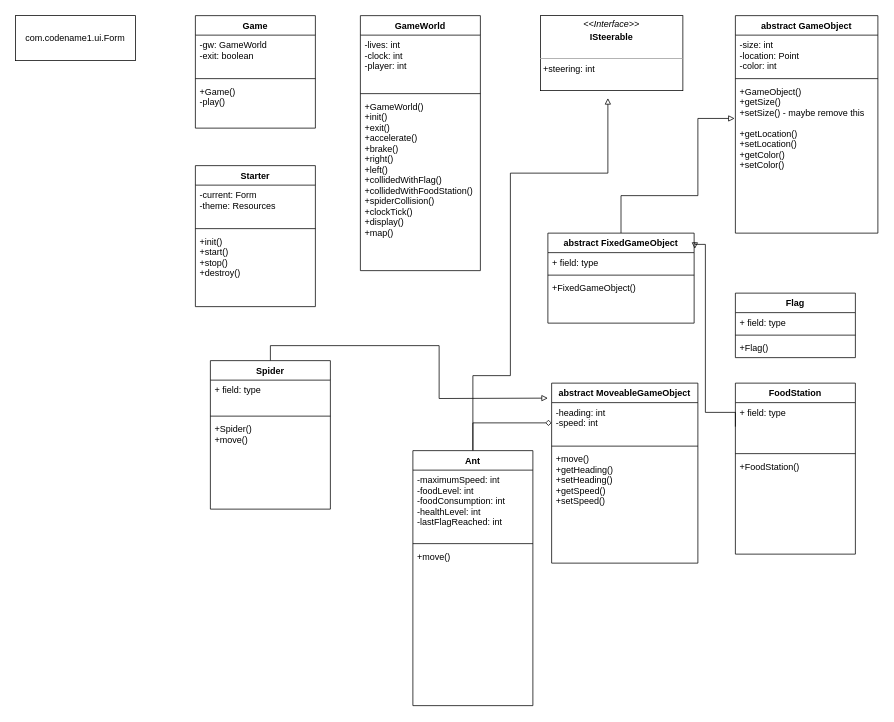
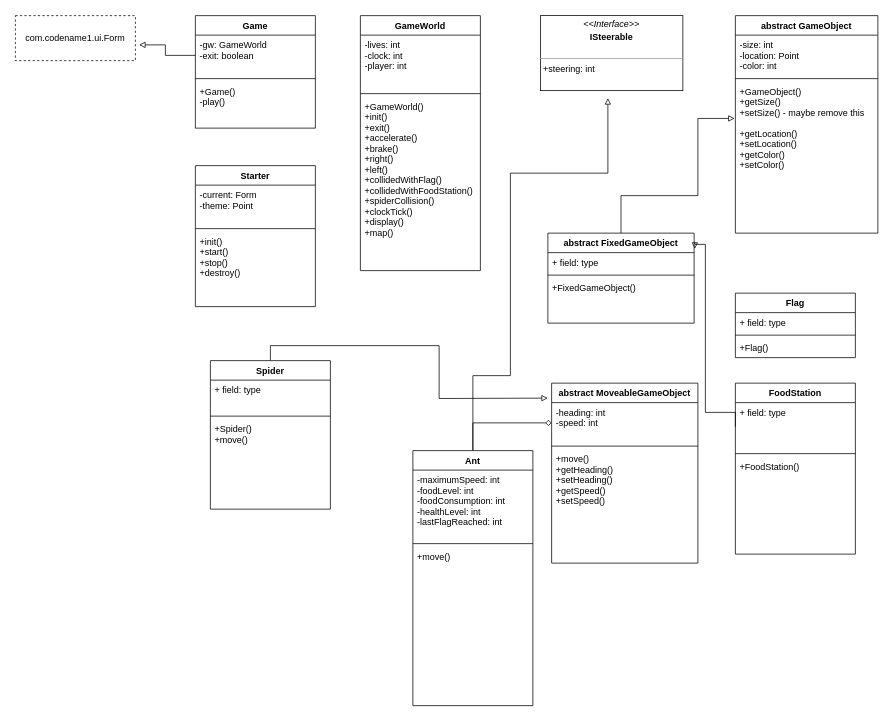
node "com.codename1.ui.Form": style solid -> dashed
edge "-gw: GameWorld -exit: boolean" -> "com.codename1.ui.Form": added
node "-current: Form -theme: Resources": label "-current: Form -theme: Resources" -> "-current: Form -theme: Point"
